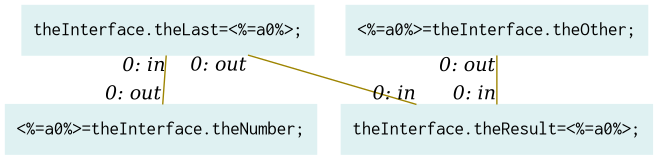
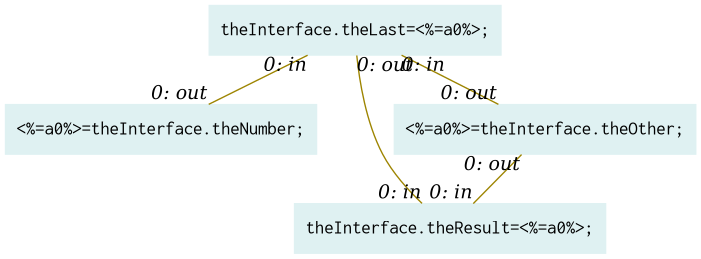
edge "theInterface.theLast=<%=a0%>;" -- "<%=a0%>=theInterface.theOther;": added
